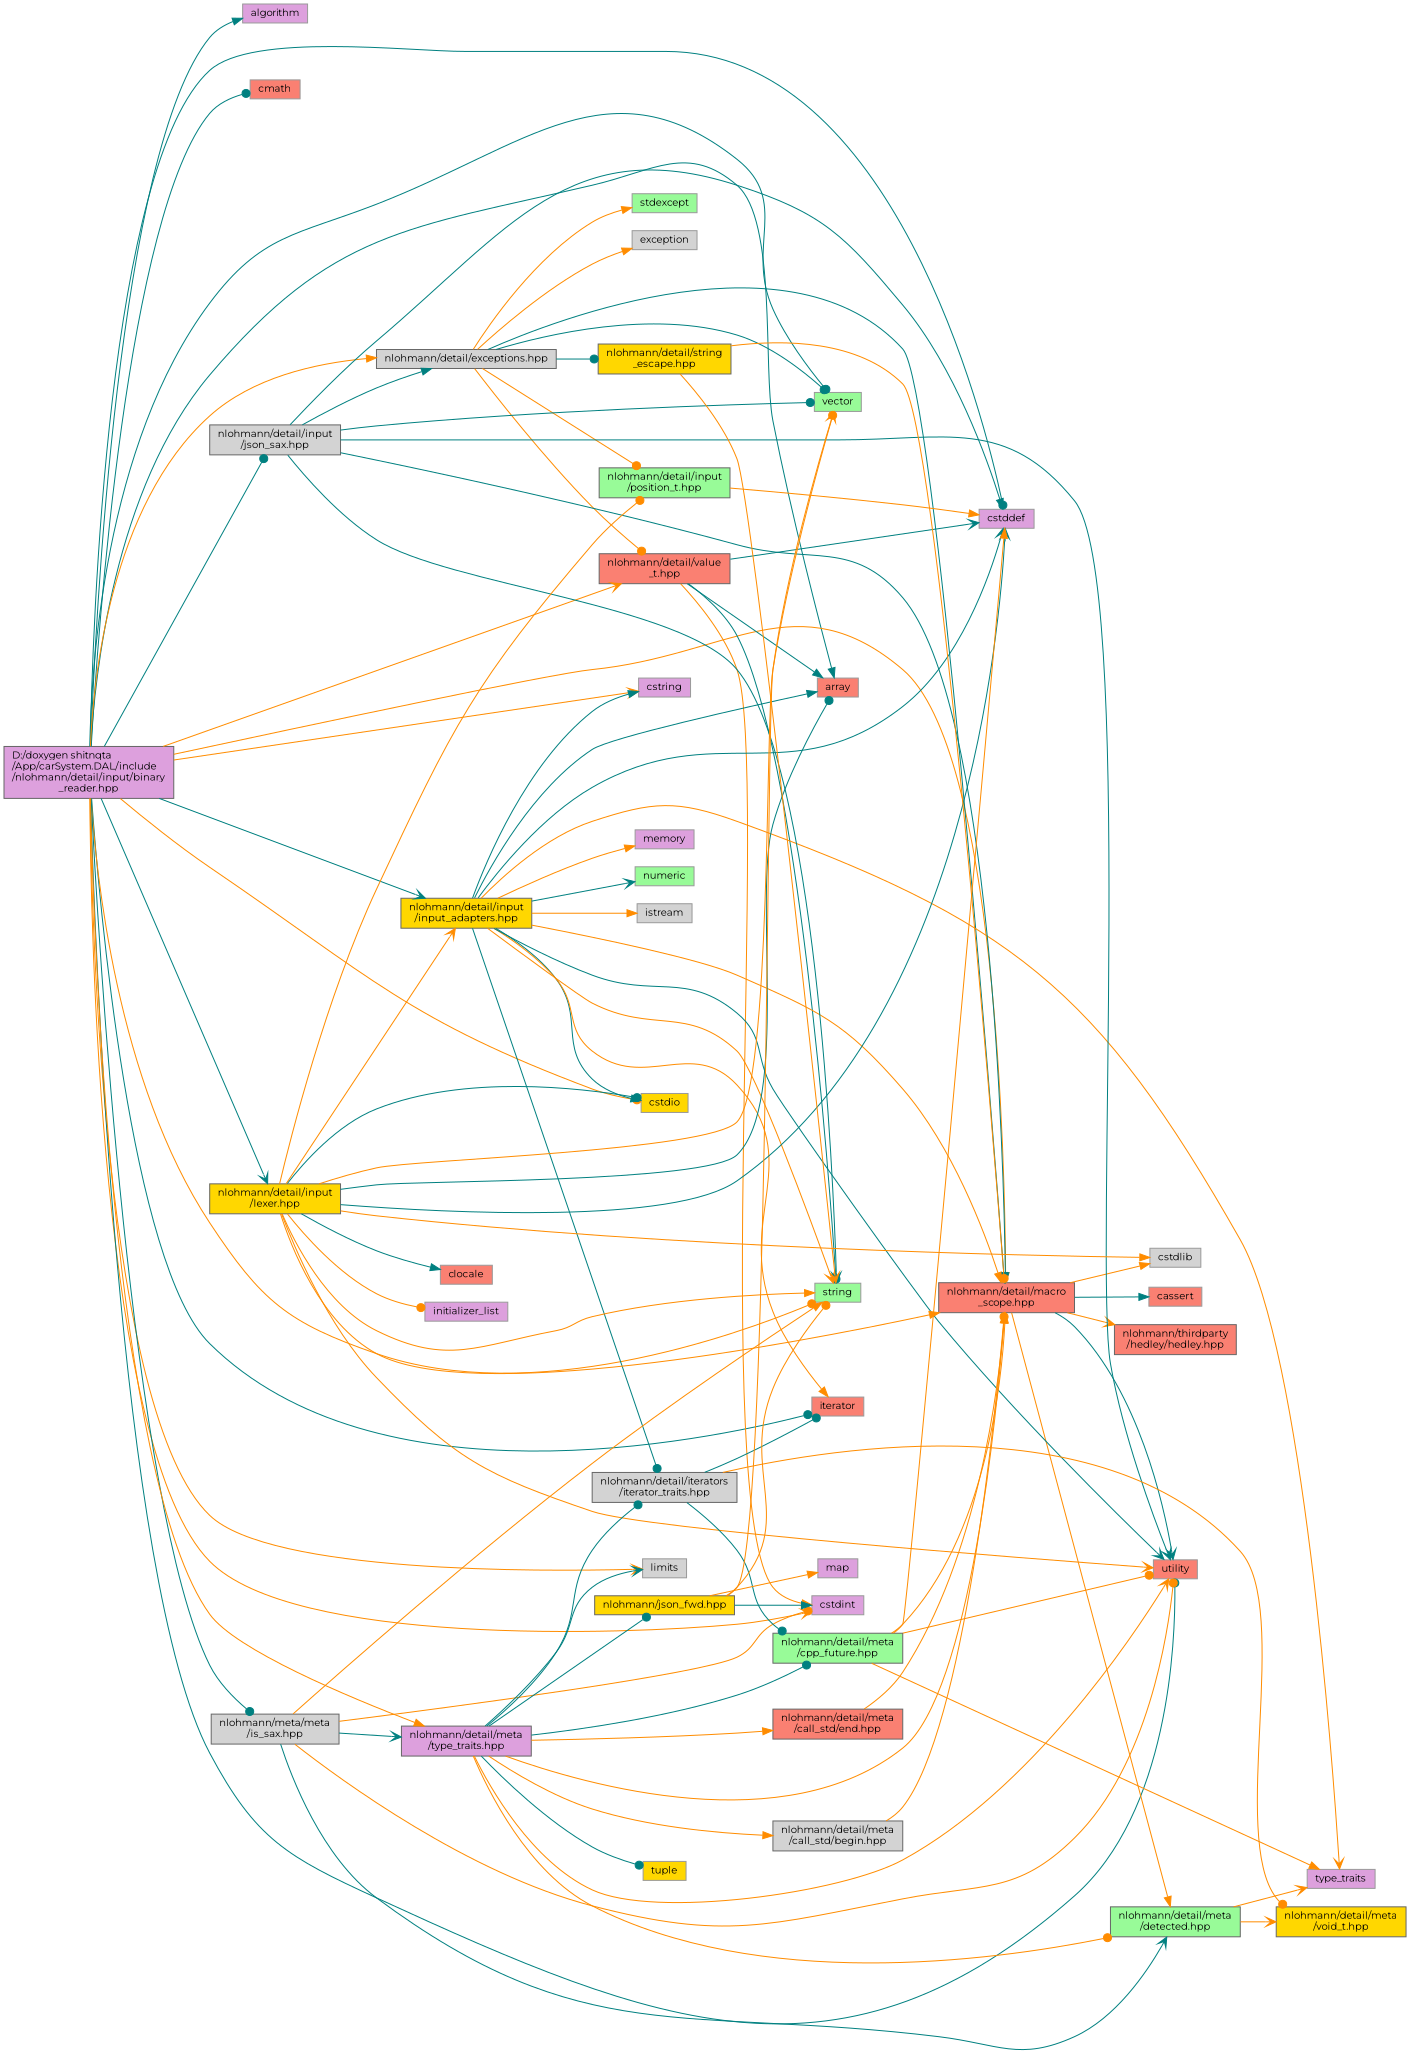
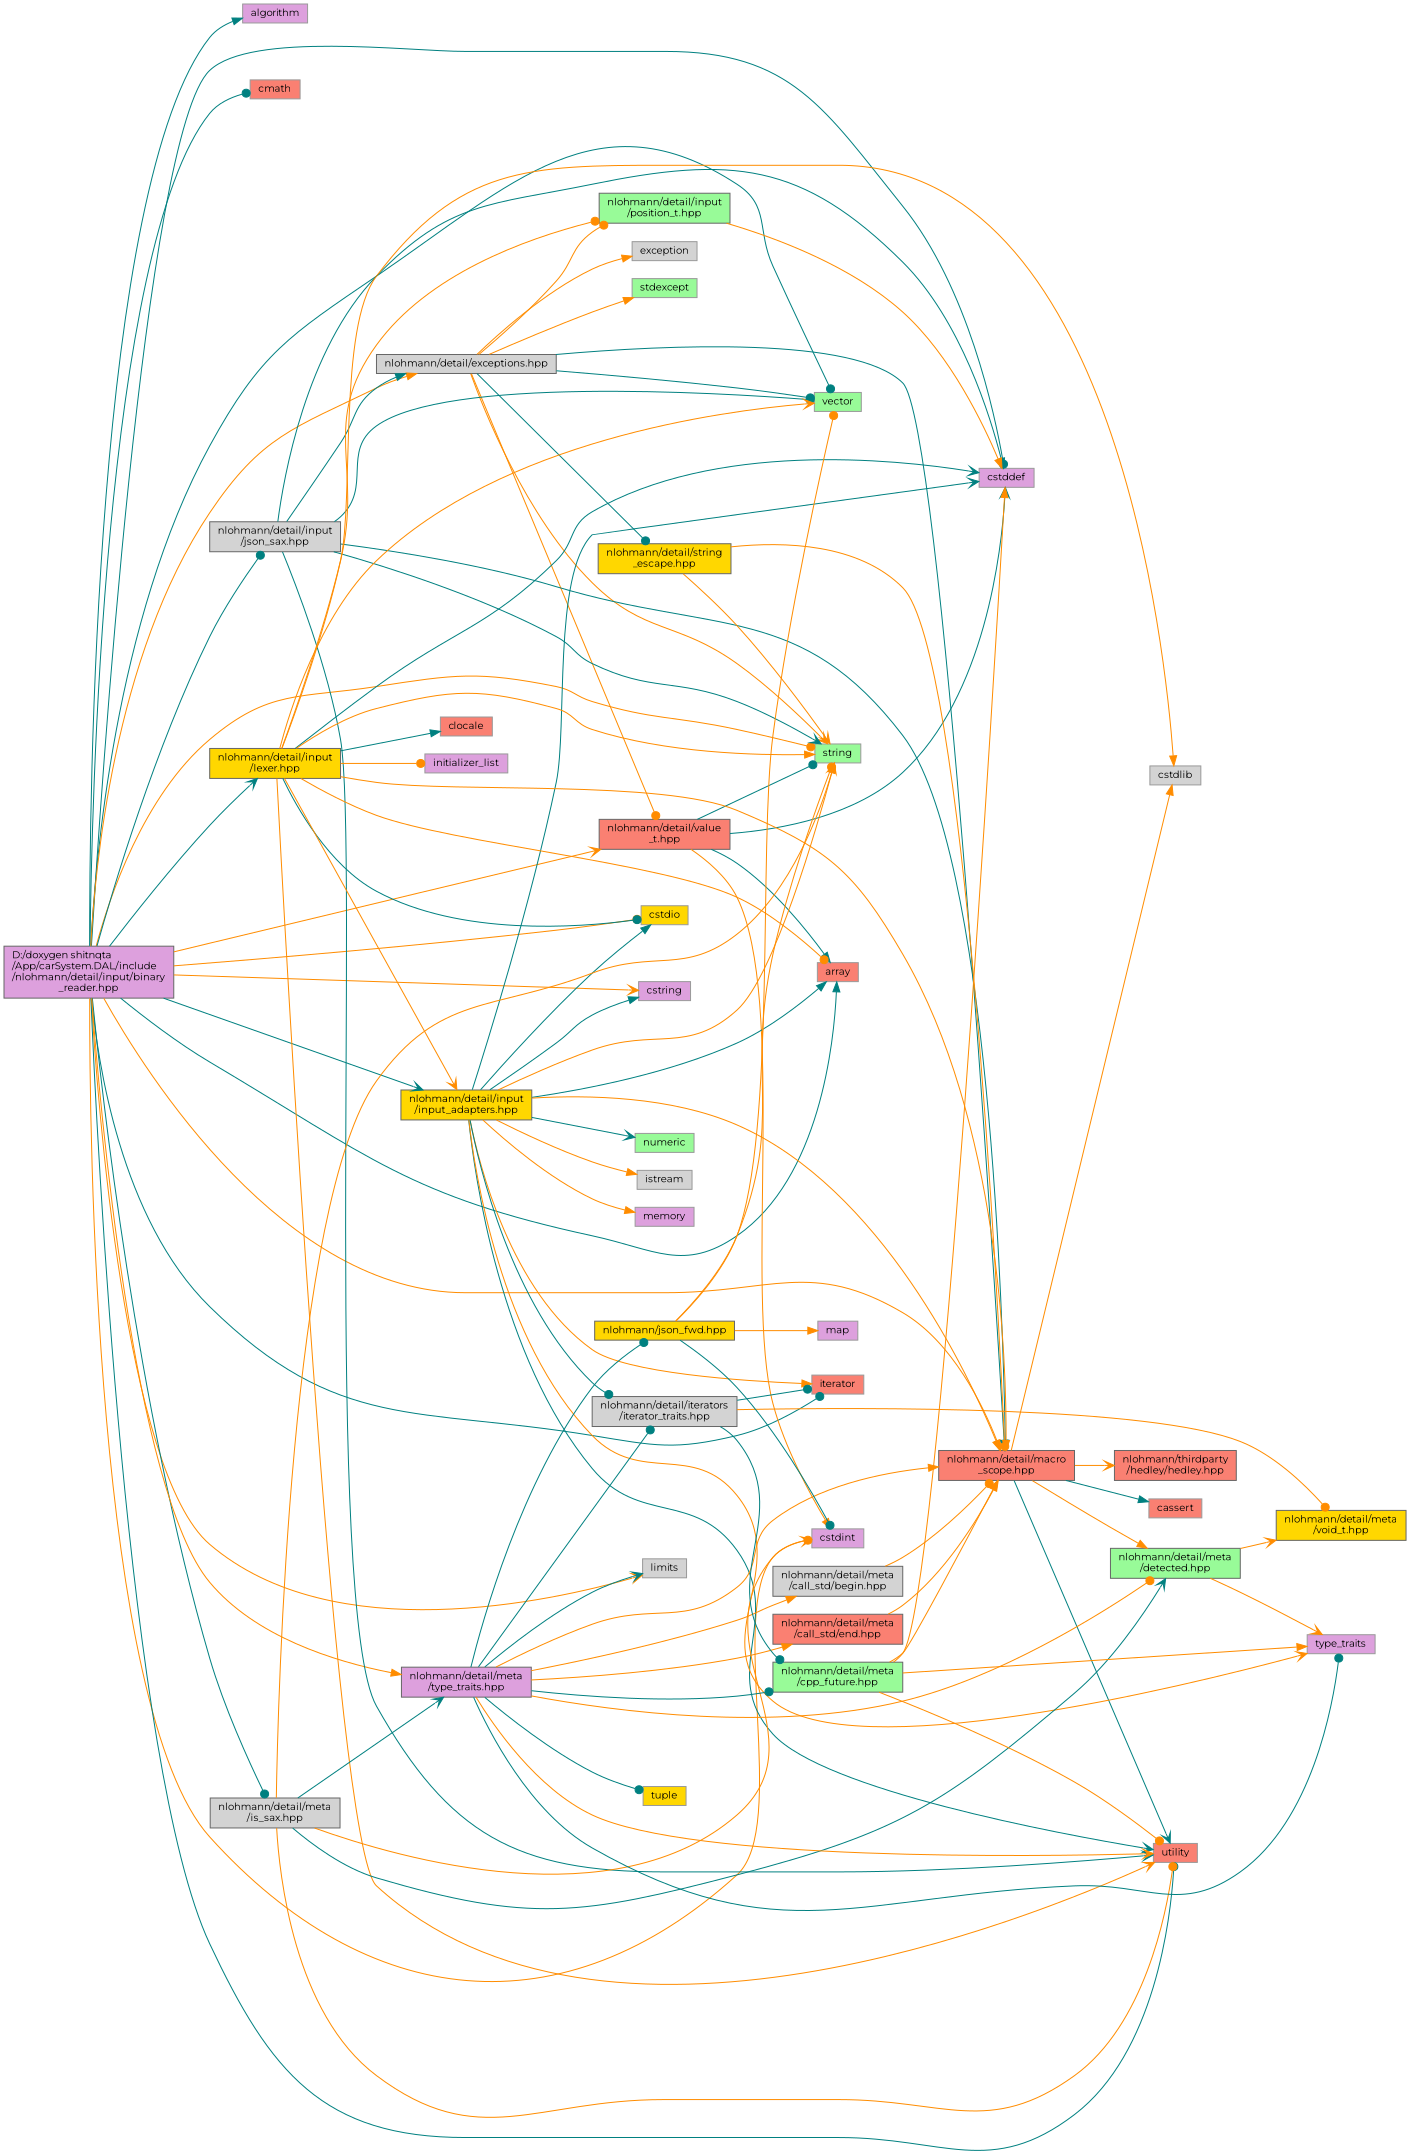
edge "nlohmann/detail/exceptions.hpp" -> "string": added
edge "nlohmann/detail/input /lexer.hpp" -> "array": color teal -> darkorange
edge "nlohmann/json_fwd.hpp" -> "cstdint": arrowhead normal -> dot
node "nlohmann/meta/meta /is_sax.hpp": label "nlohmann/meta/meta /is_sax.hpp" -> "nlohmann/detail/meta /is_sax.hpp"
edge "nlohmann/detail/meta /type_traits.hpp" -> "type_traits": added
